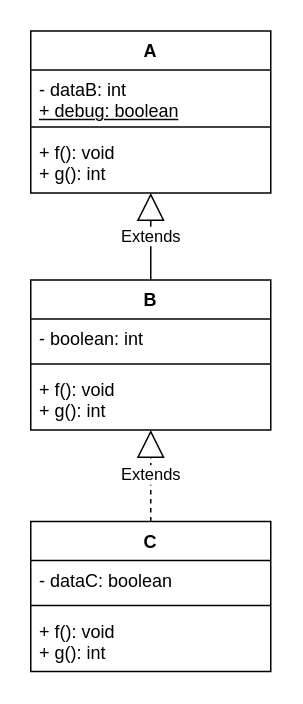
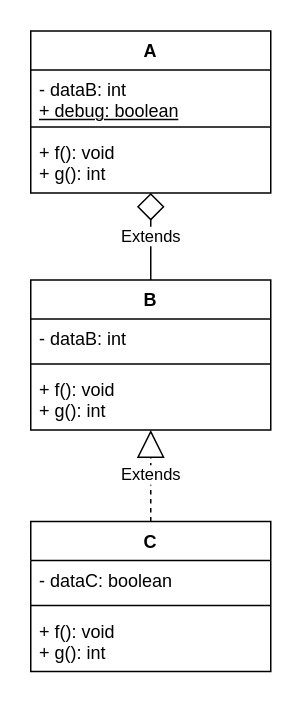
edge "B" -> "A": arrowhead block -> diamond
node "- boolean: int": label "- boolean: int" -> "- dataB: int"
